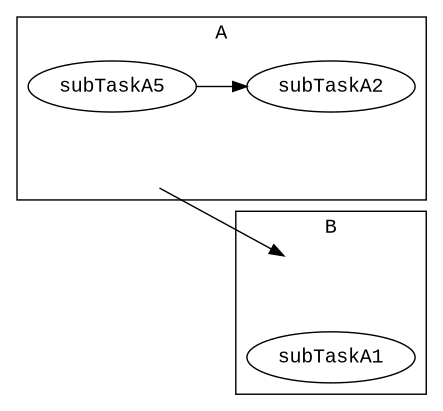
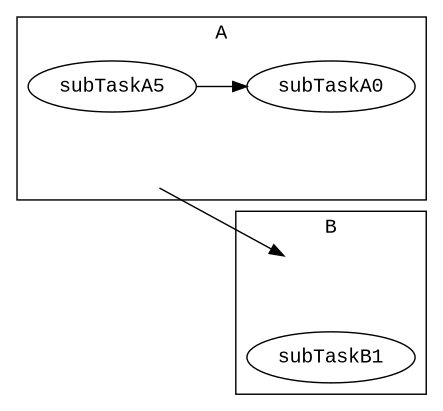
node "subTaskA2": label "subTaskA2" -> "subTaskA0"
node "subTaskA1": label "subTaskA1" -> "subTaskB1"
